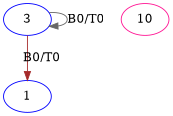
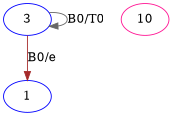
edge "3" -> "1": label "B0/T0" -> "B0/e"
